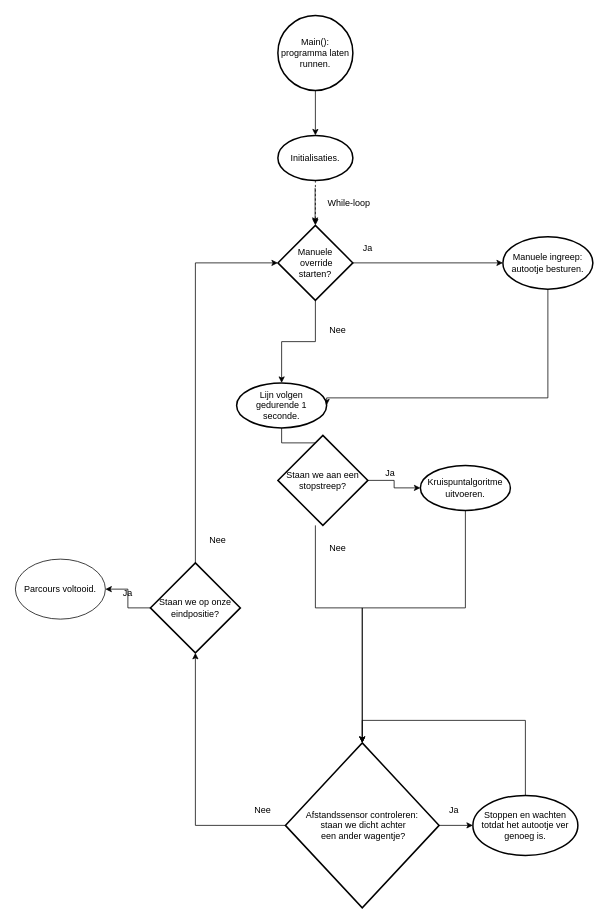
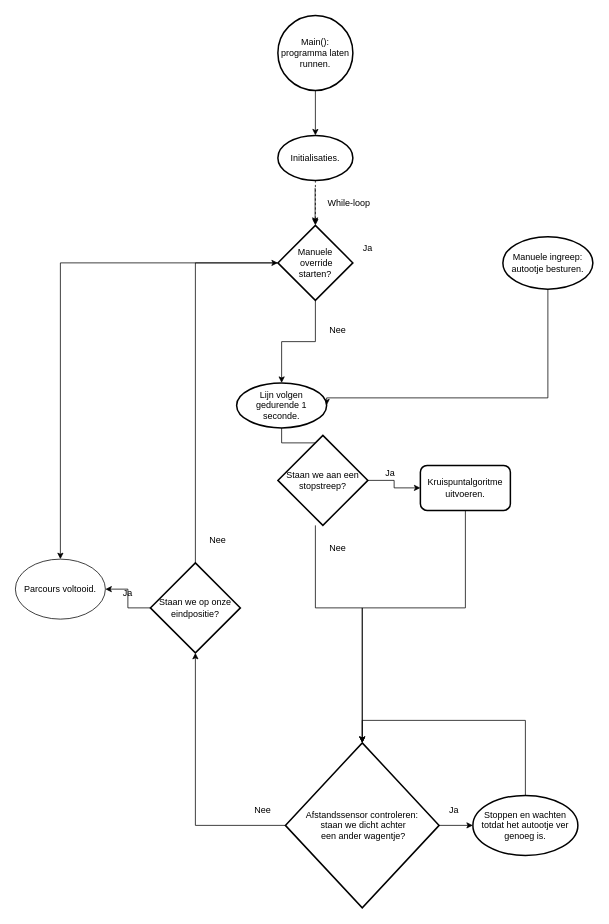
edge "Manuele override starten?" -> "Manuele ingreep: autootje besturen.": now "Manuele override starten?" -> "Parcours voltooid."
node "Kruispuntalgoritme uitvoeren.": shape ellipse -> rounded rectangle
